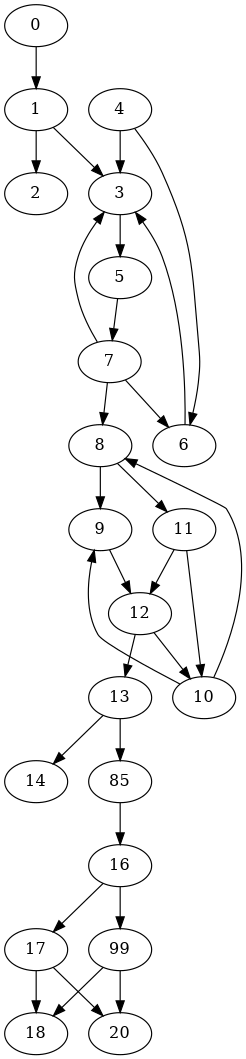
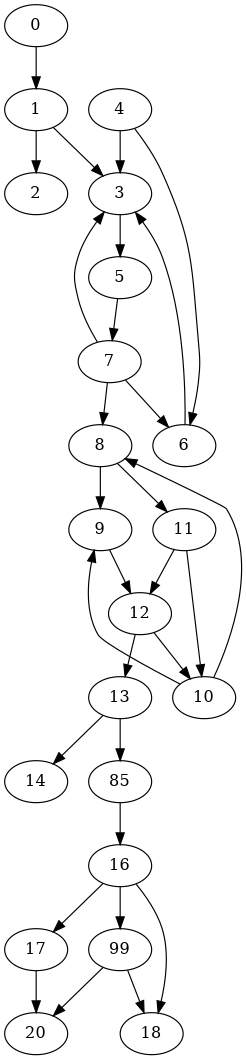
edge "17" -> "18": now "16" -> "18"
